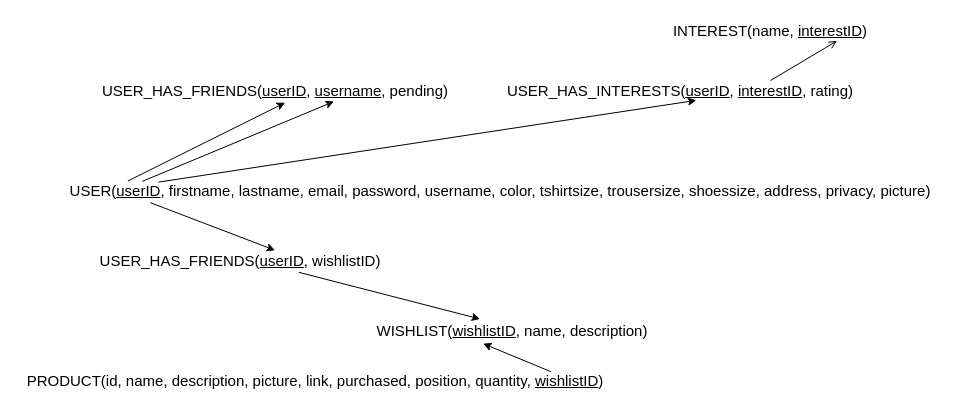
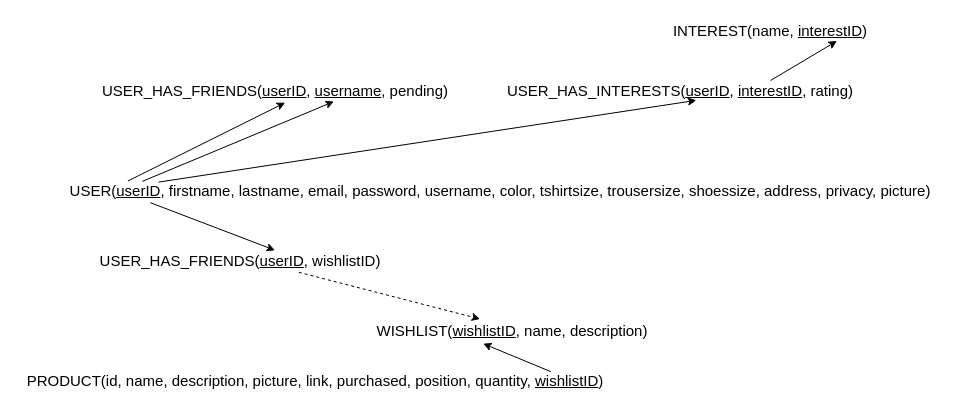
edge "USER_HAS_INTERESTS(userID, interestID, rating)" -> "INTEREST(name, interestID)": arrowhead open -> classic
edge "USER_HAS_FRIENDS(userID, wishlistID)" -> "WISHLIST(wishlistID, name, description)": style solid -> dashed
